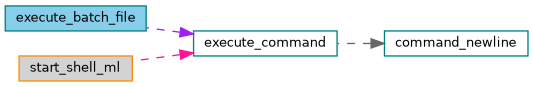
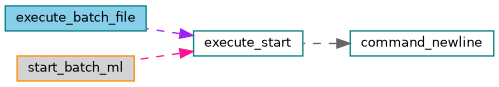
node "execute_command": label "execute_command" -> "execute_start"
node "start_shell_ml": label "start_shell_ml" -> "start_batch_ml"
